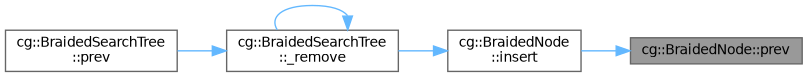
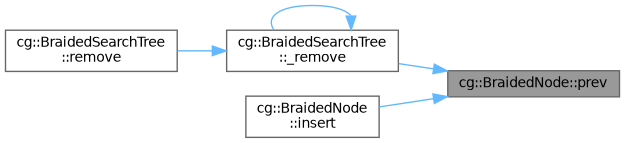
node "cg::BraidedSearchTree ::prev": label "cg::BraidedSearchTree ::prev" -> "cg::BraidedSearchTree ::remove"
edge "cg::BraidedSearchTree ::_remove" -> "cg::BraidedNode ::insert": now "cg::BraidedSearchTree ::_remove" -> "cg::BraidedNode::prev"
